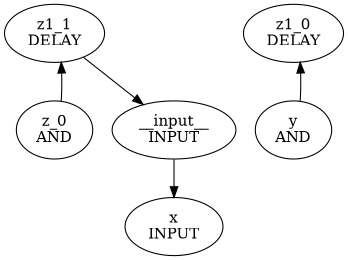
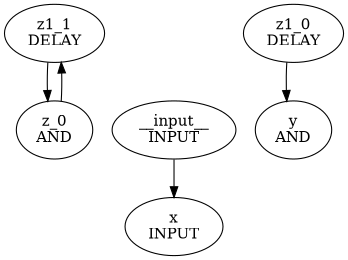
edge "z1_1 DELAY" -> "__input__ INPUT": now "z1_1 DELAY" -> "z_0 AND"
edge "y AND" -> "z1_0 DELAY": reversed
